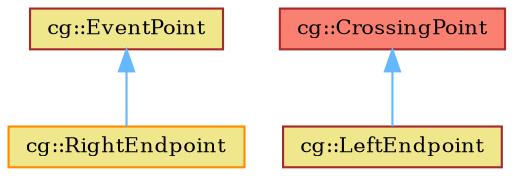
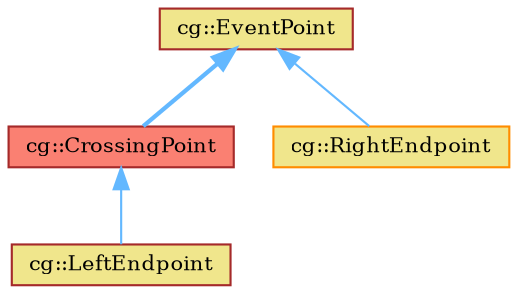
edge "cg::CrossingPoint" -> "cg::EventPoint": added
